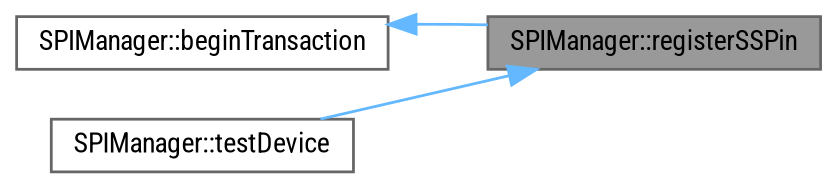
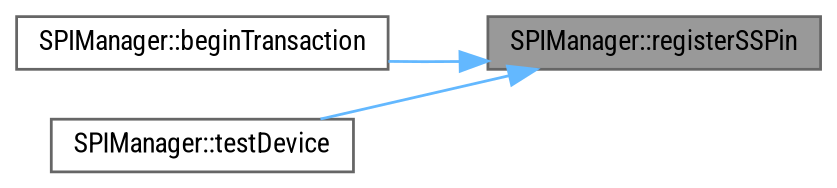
edge "SPIManager::registerSSPin" -> "SPIManager::beginTransaction": reversed
